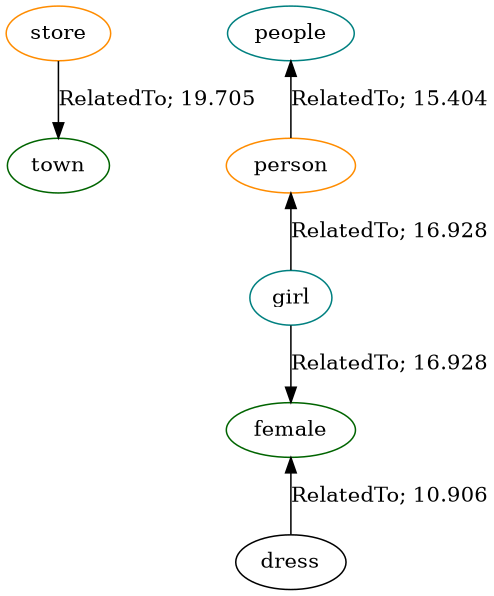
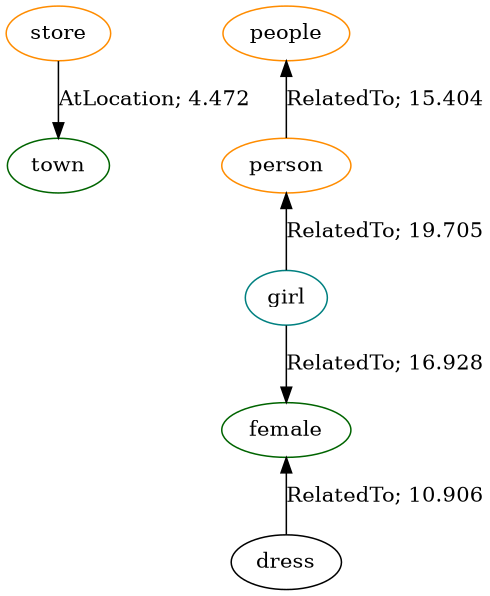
node "people": color teal -> darkorange
edge "store" -> "town": label "RelatedTo; 19.705" -> "AtLocation; 4.472"
edge "girl" -> "person": label "RelatedTo; 16.928" -> "RelatedTo; 19.705"
